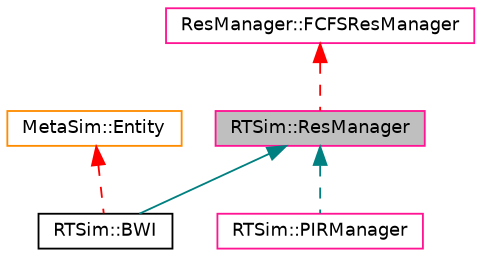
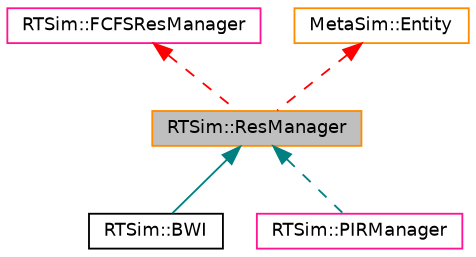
node "ResManager::FCFSResManager": label "ResManager::FCFSResManager" -> "RTSim::FCFSResManager"
node "RTSim::ResManager": color deeppink -> darkorange
edge "RTSim::BWI" -> "MetaSim::Entity": now "RTSim::ResManager" -> "MetaSim::Entity"
